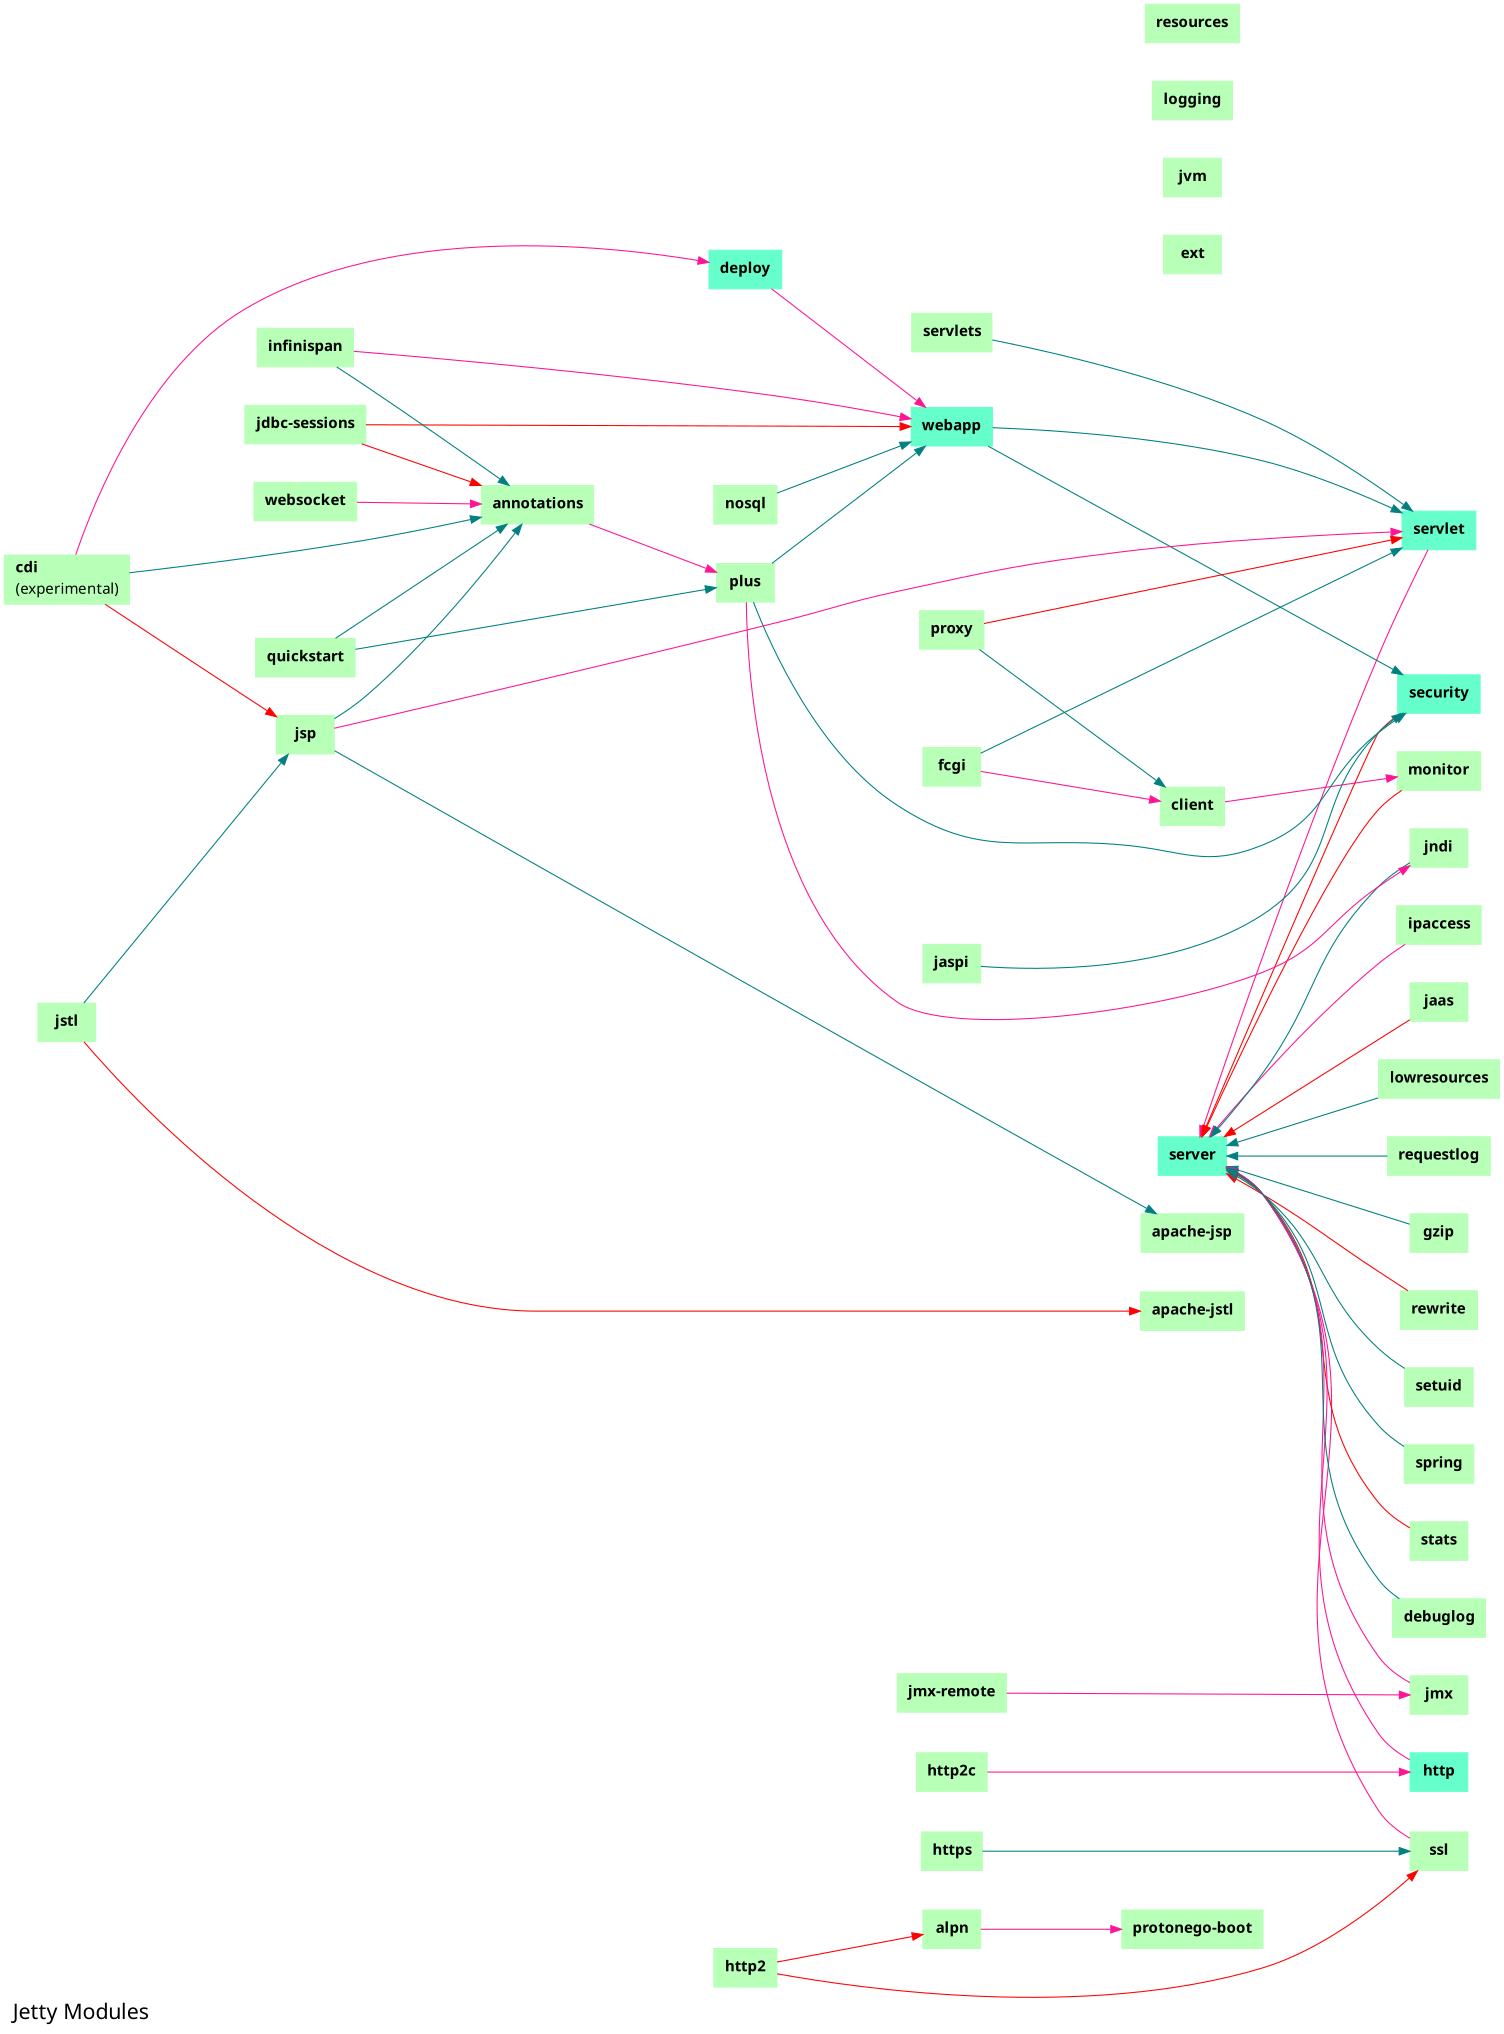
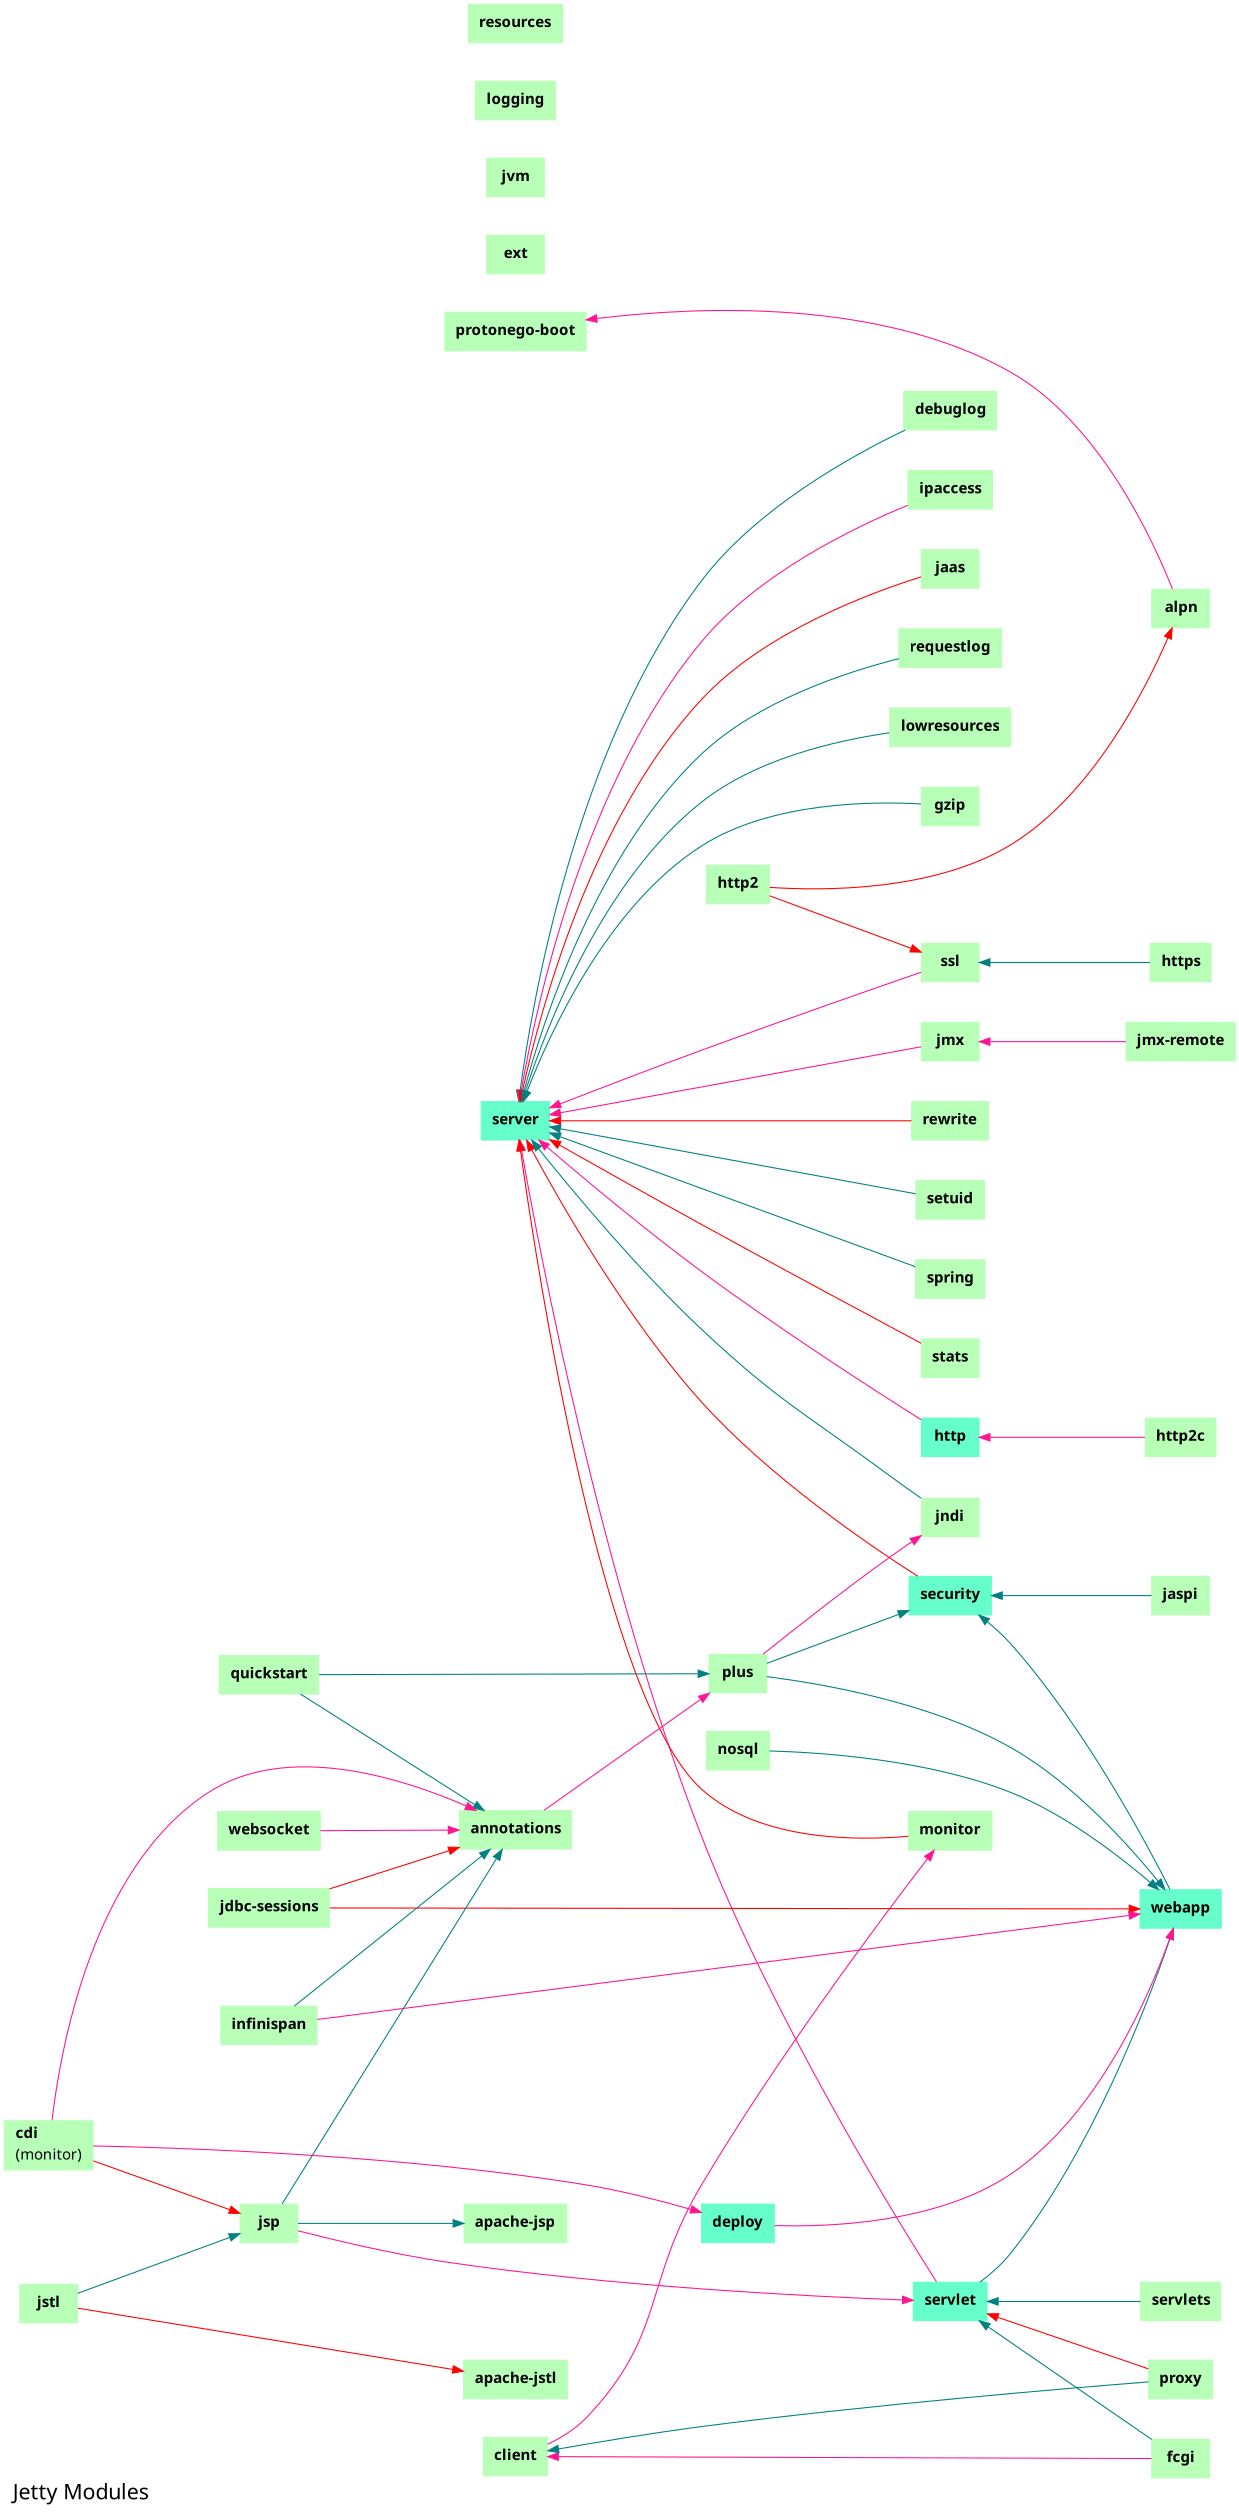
edge "webapp" -> "servlet": reversed
edge "cdi" -> "annotations": color teal -> deeppink
node "cdi": text "(experimental)" -> "(monitor)"
